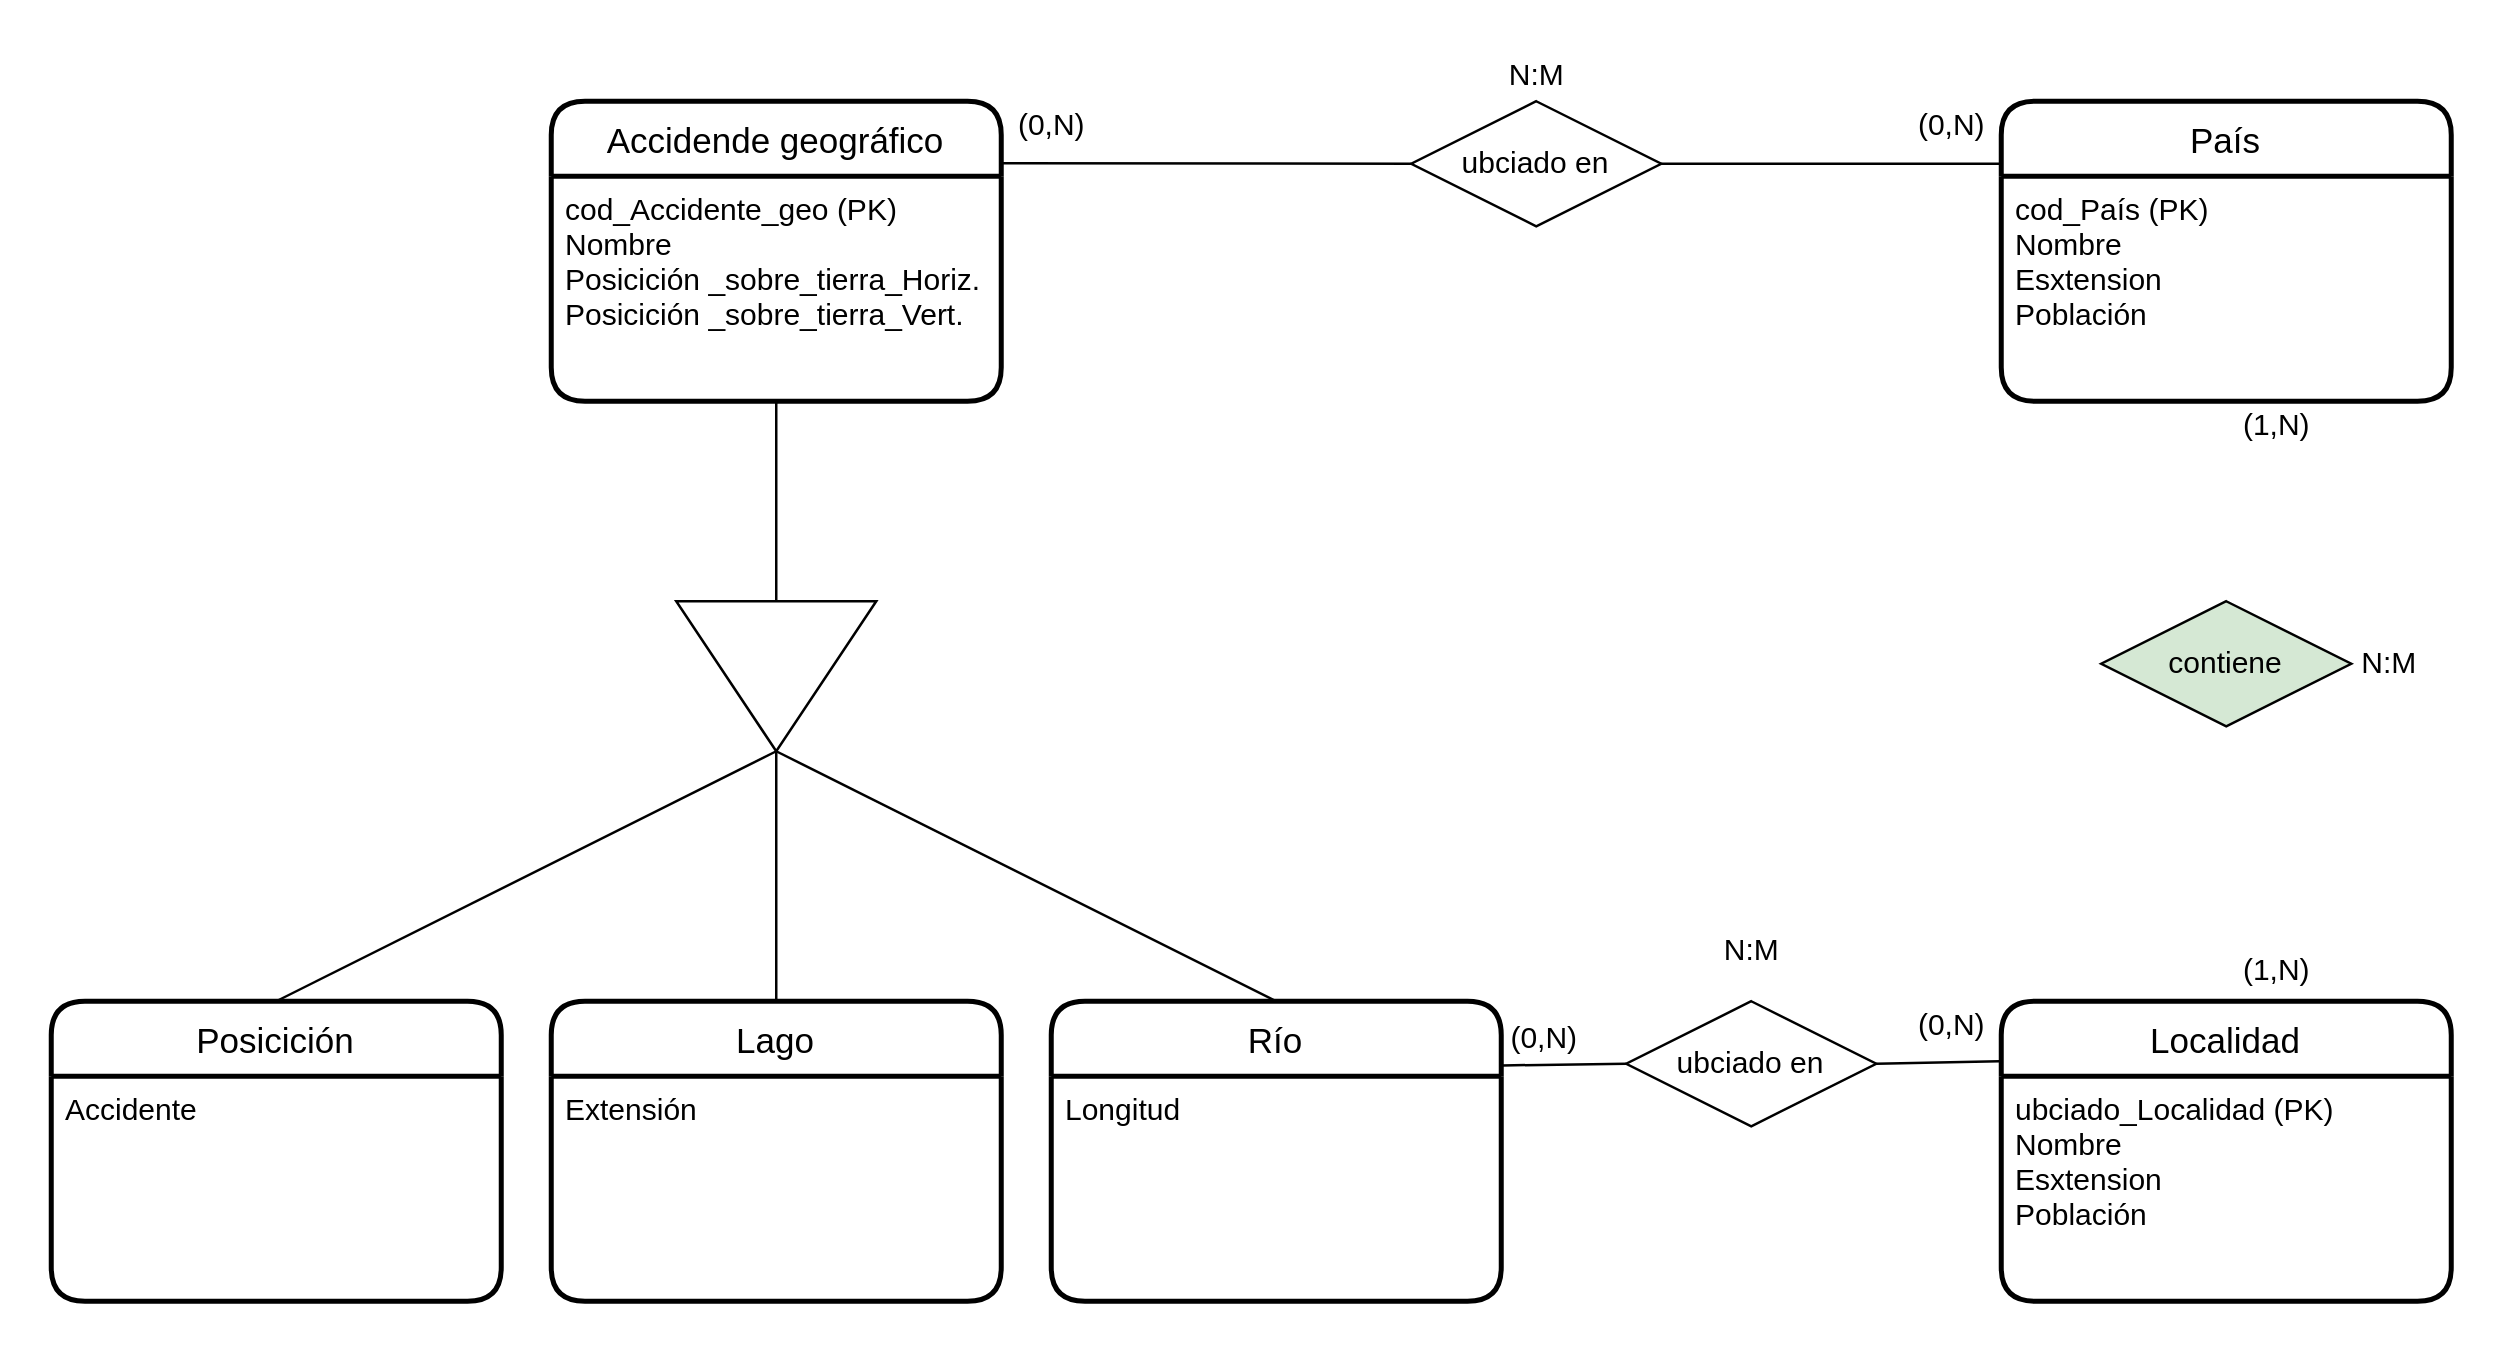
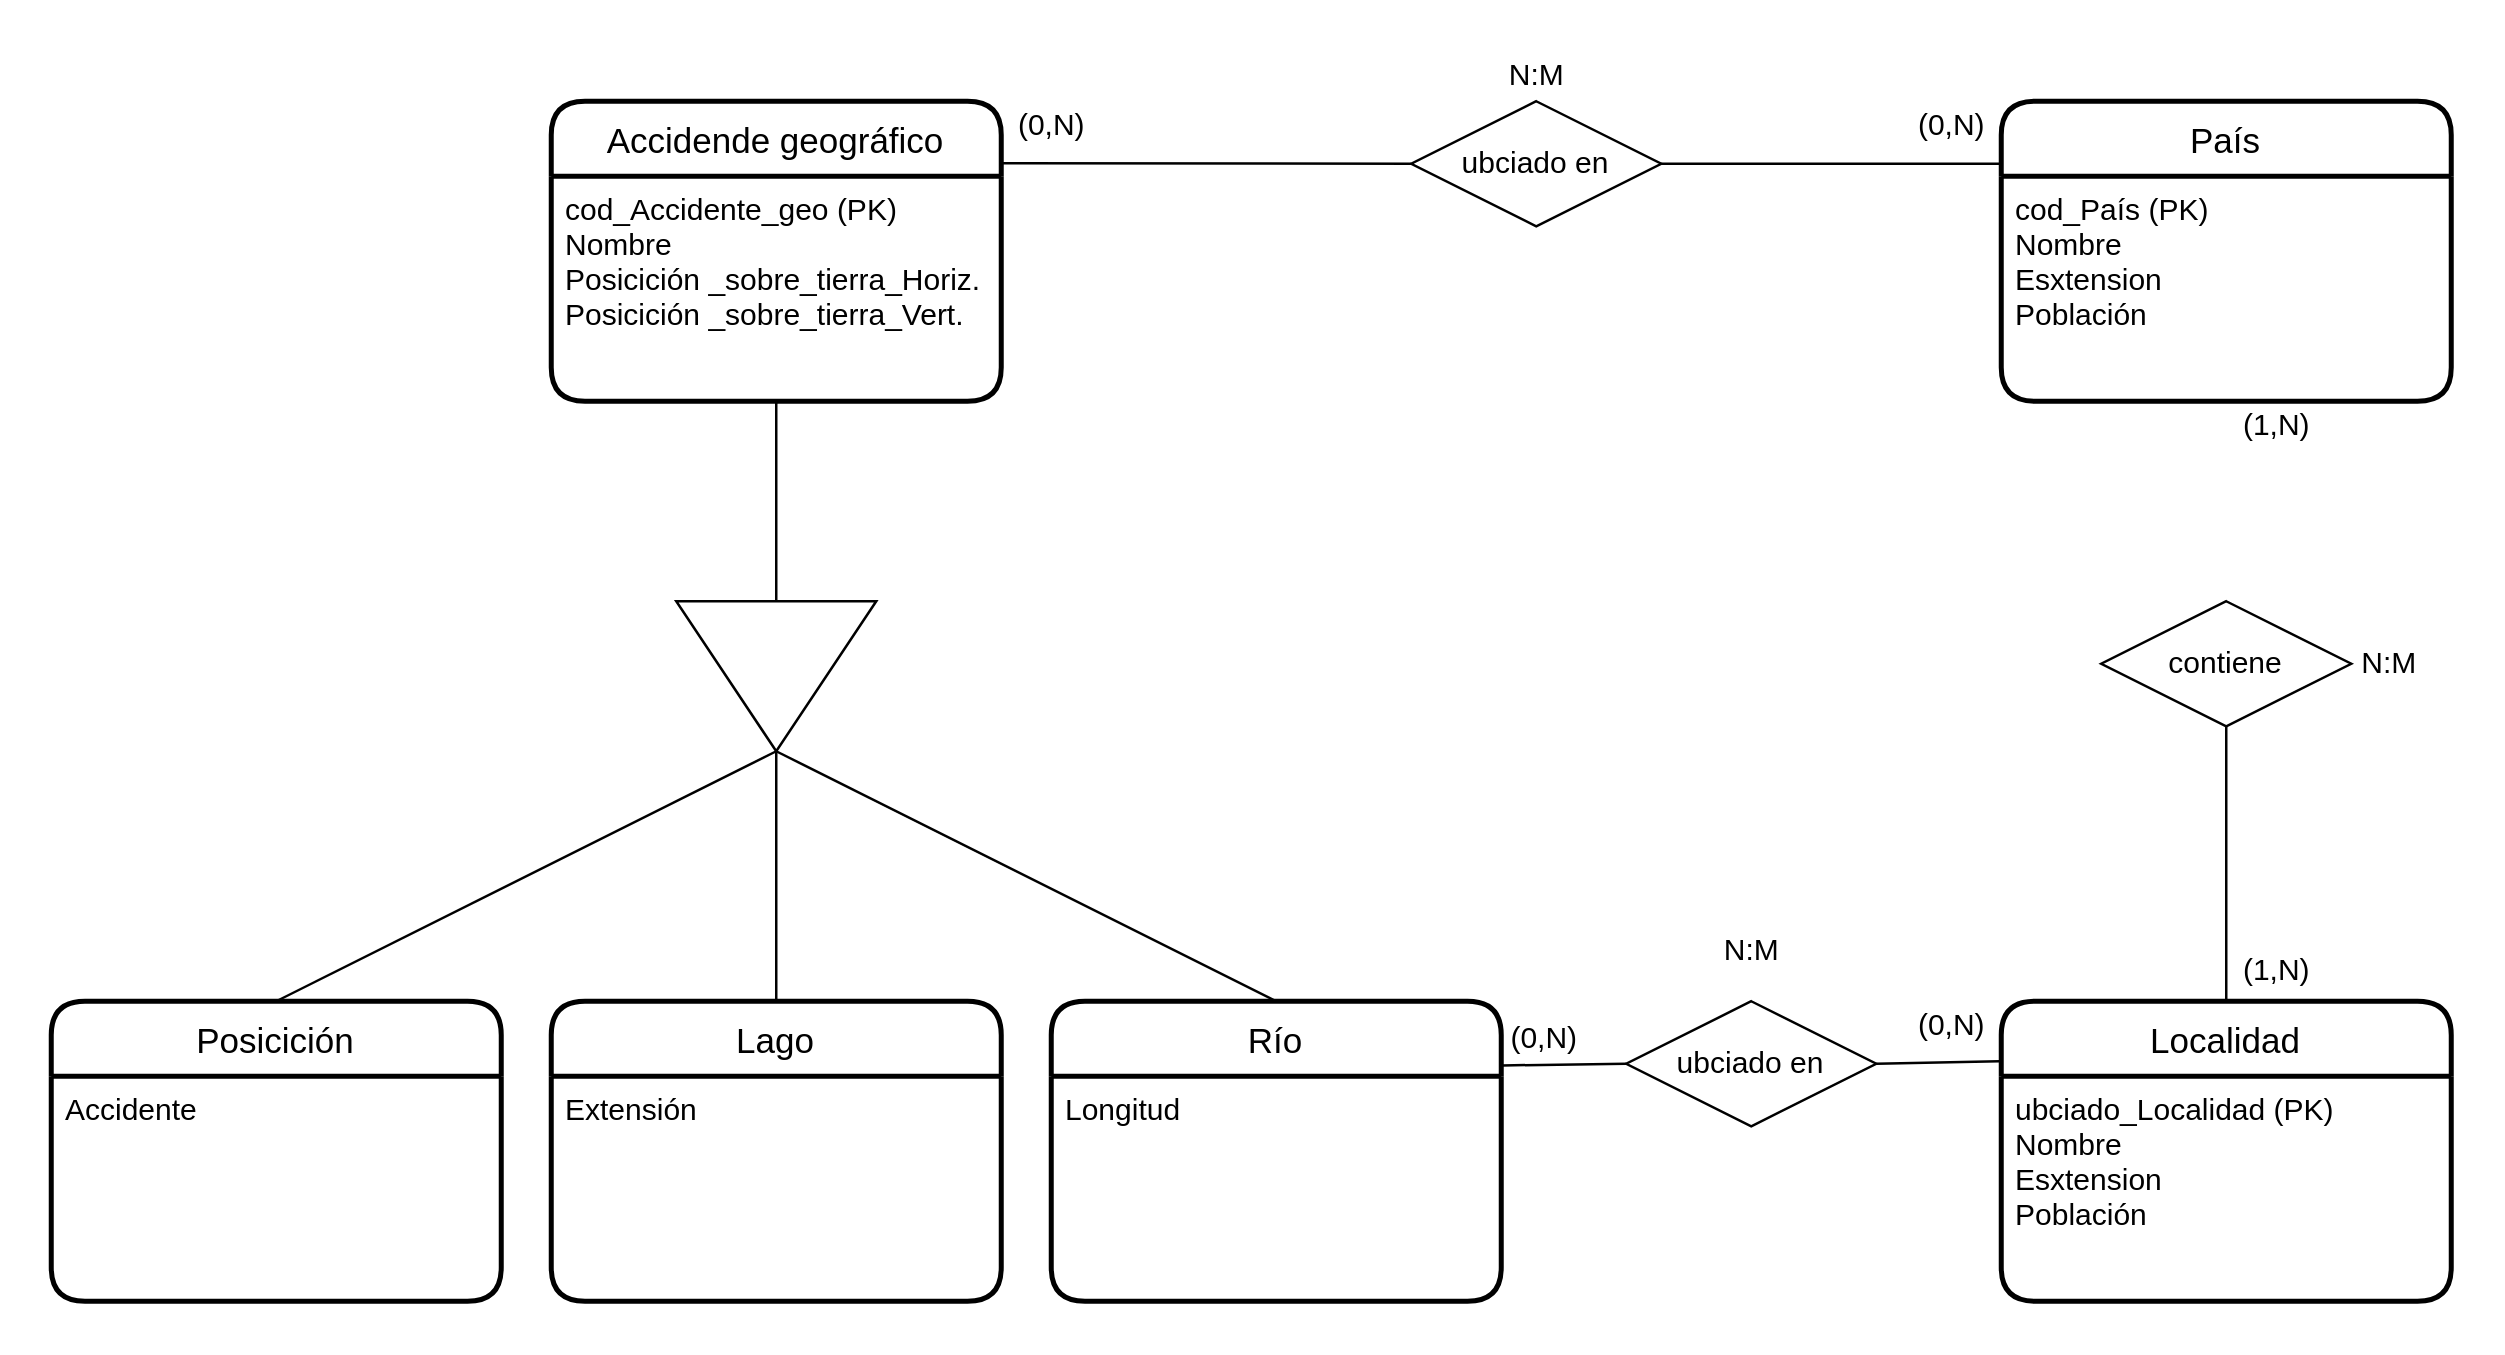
node "contiene": fillcolor #d5e8d4 -> #ffffff
edge "contiene" -- "Localidad": added
